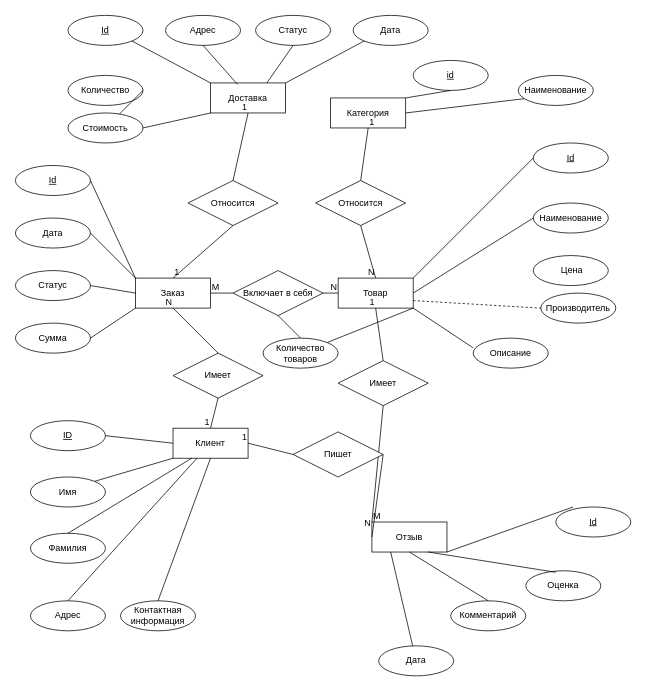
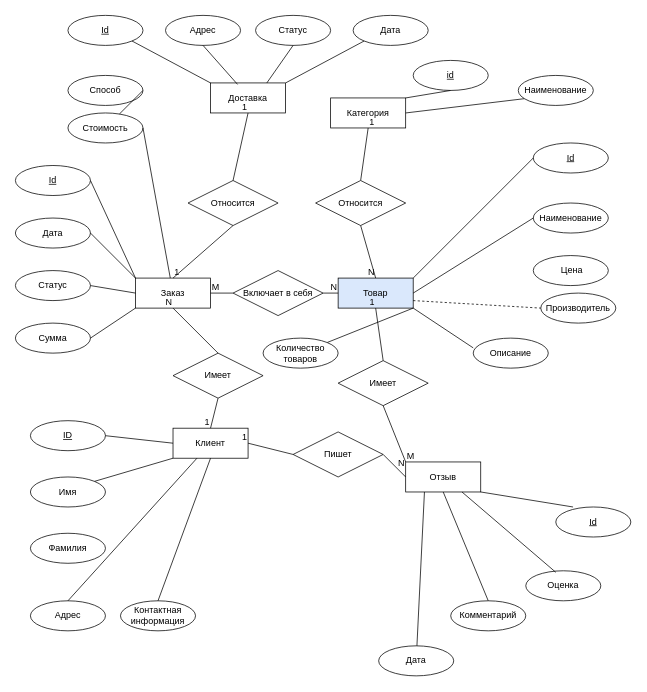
node "Количество": label "Количество" -> "Способ"
edge "Доставка" -- "Стоимость": now "Заказ" -- "Стоимость"
node "Товар": fillcolor #ffffff -> #dae8fc
edge "Включает в себя" -- "Количество товаров": removed
edge "Клиент" -- "Фамилия": removed
node "Отзыв": moved (409, 537) -> (443, 477)
